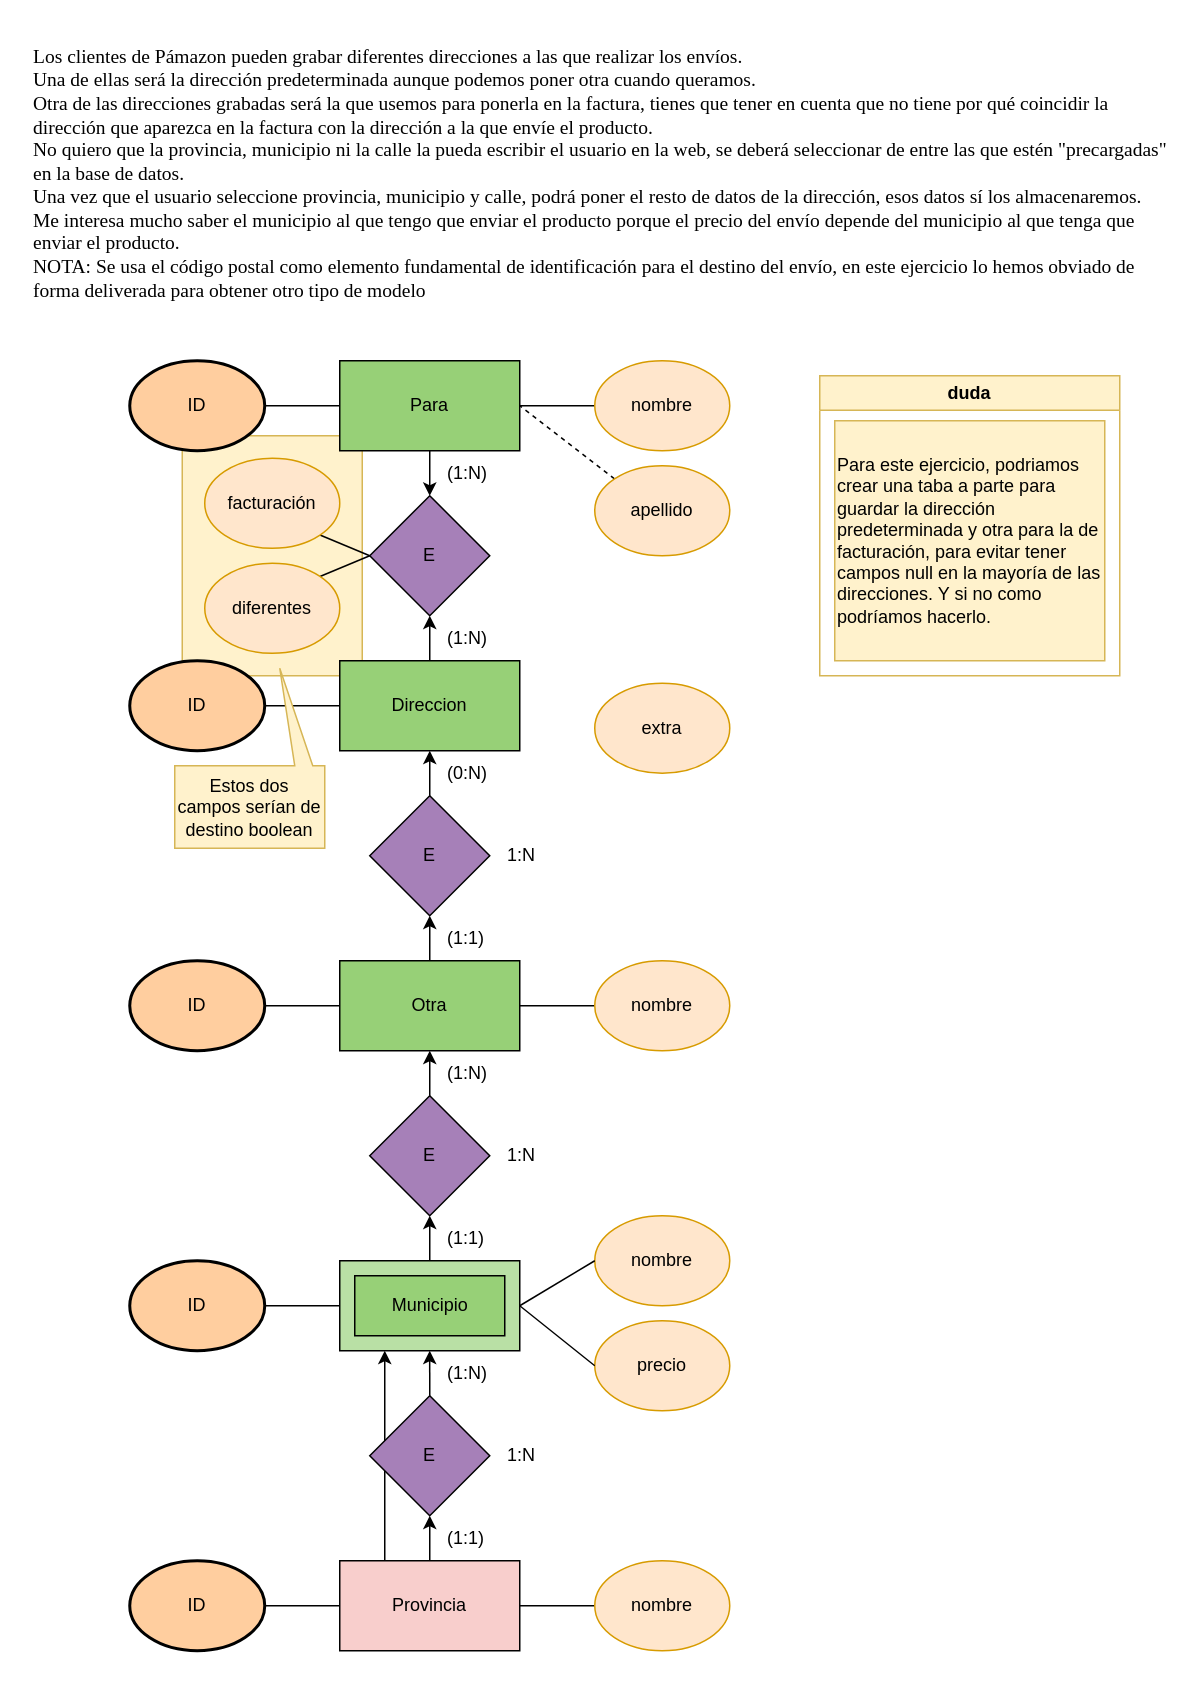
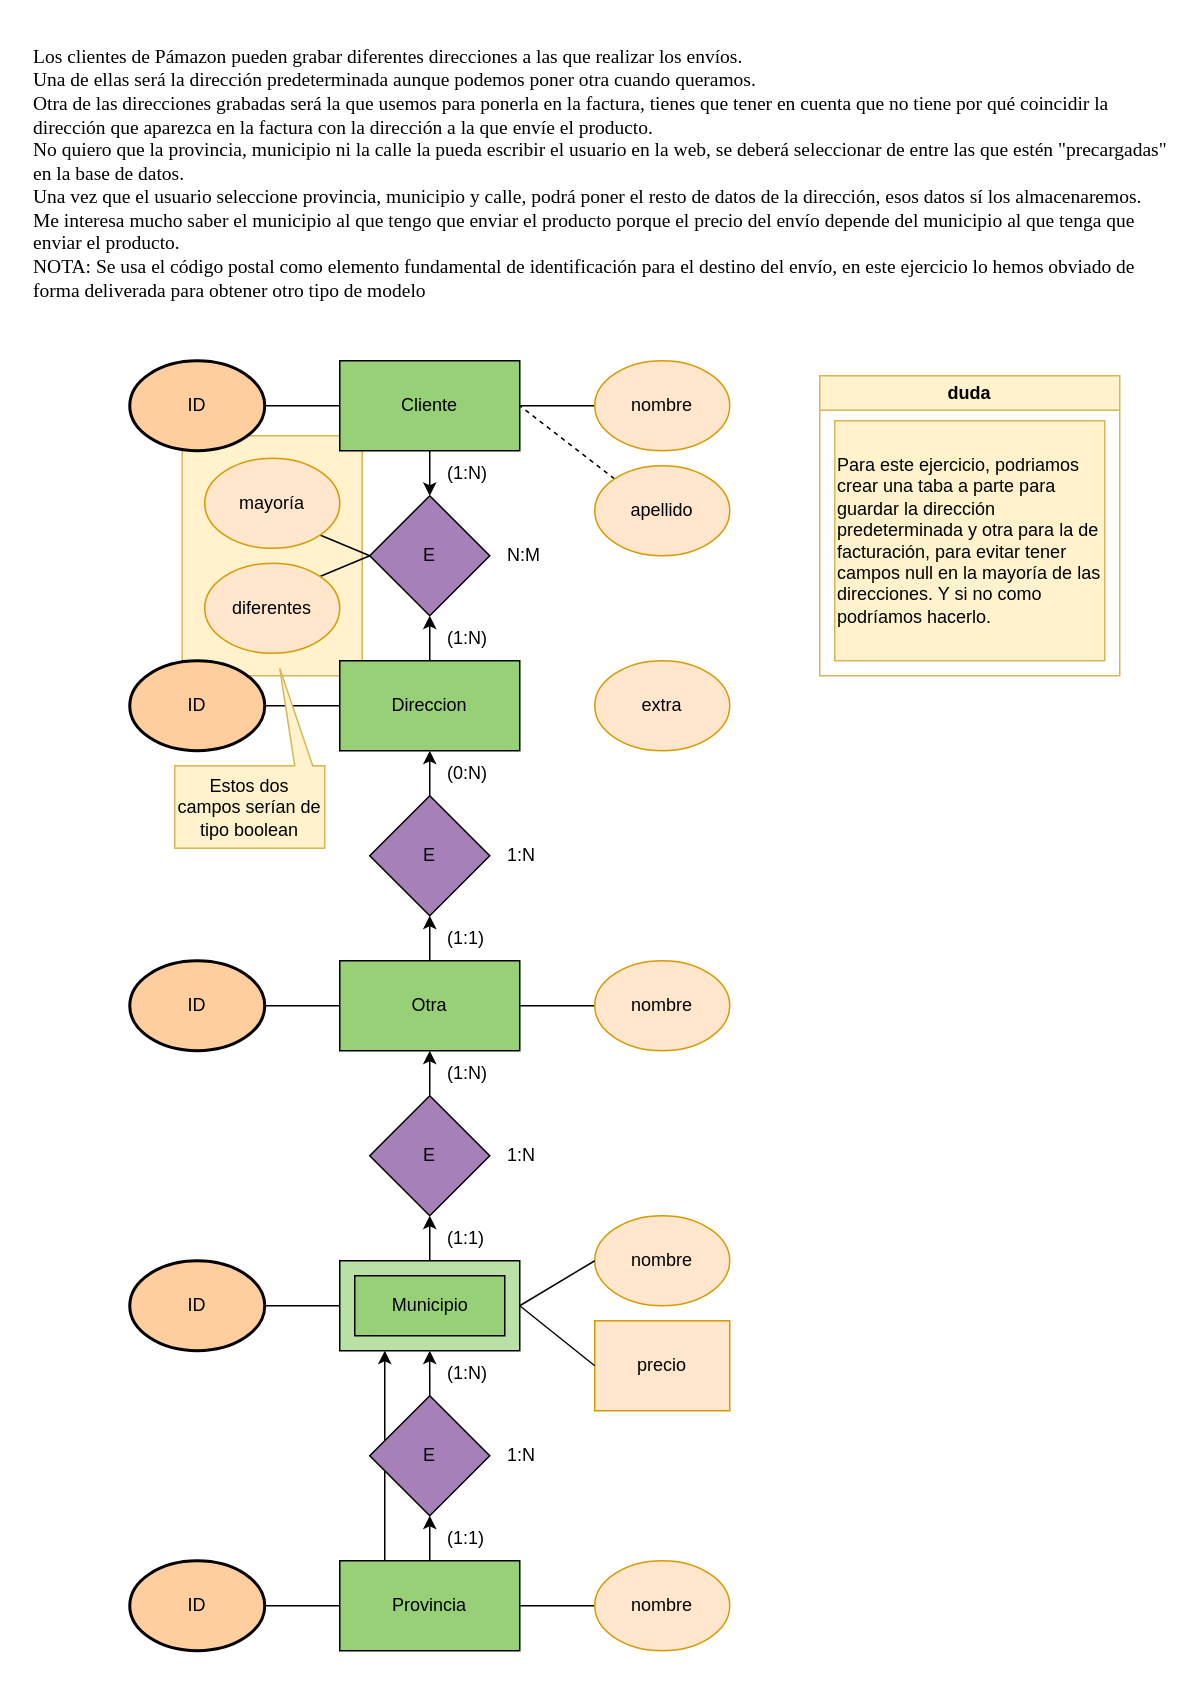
node "Para": label "Para" -> "Cliente"
node "facturación": label "facturación" -> "mayoría"
node "N:M": added
node "extra": moved (662, 728) -> (662, 706)
node "Estos dos campos serían de destino boolean": label "Estos dos campos serían de destino boolean" -> "Estos dos campos serían de tipo boolean"
node "precio": shape ellipse -> rectangle
node "Provincia": fillcolor #f8cecc -> #97d077
